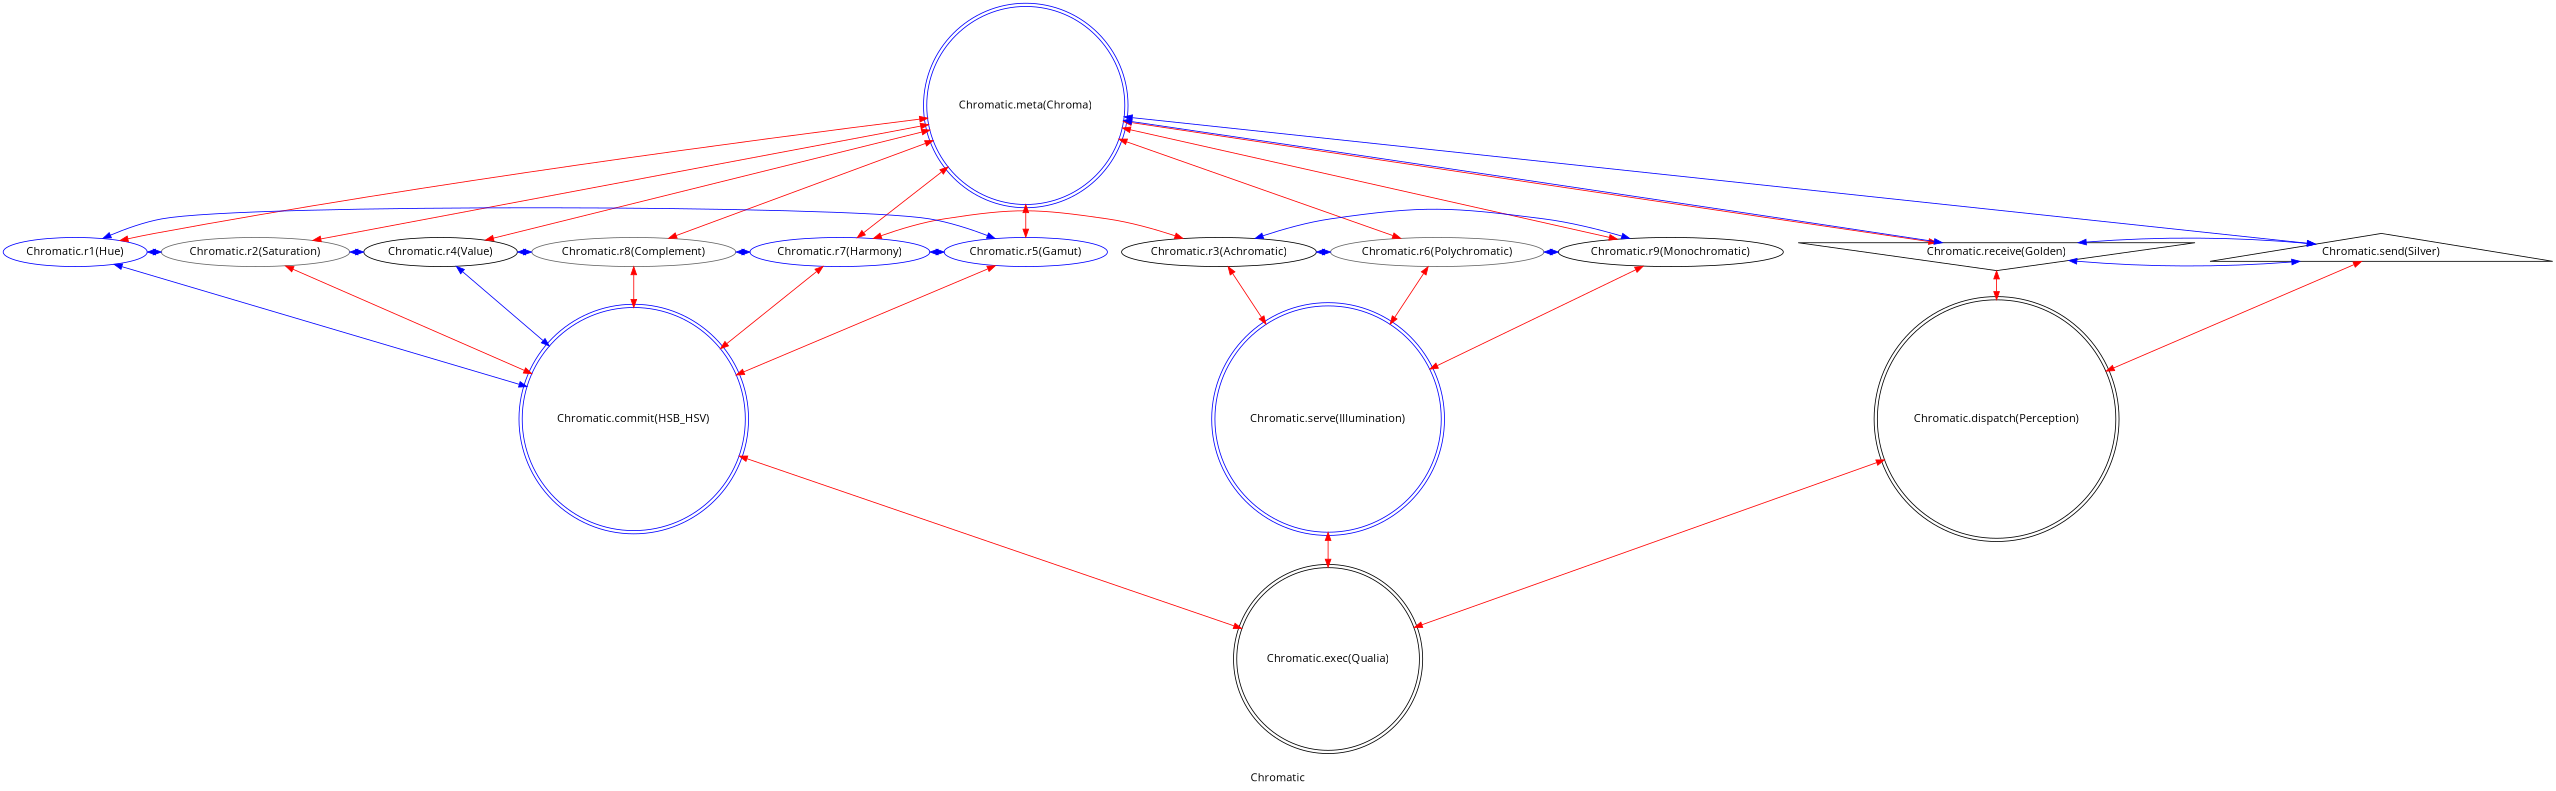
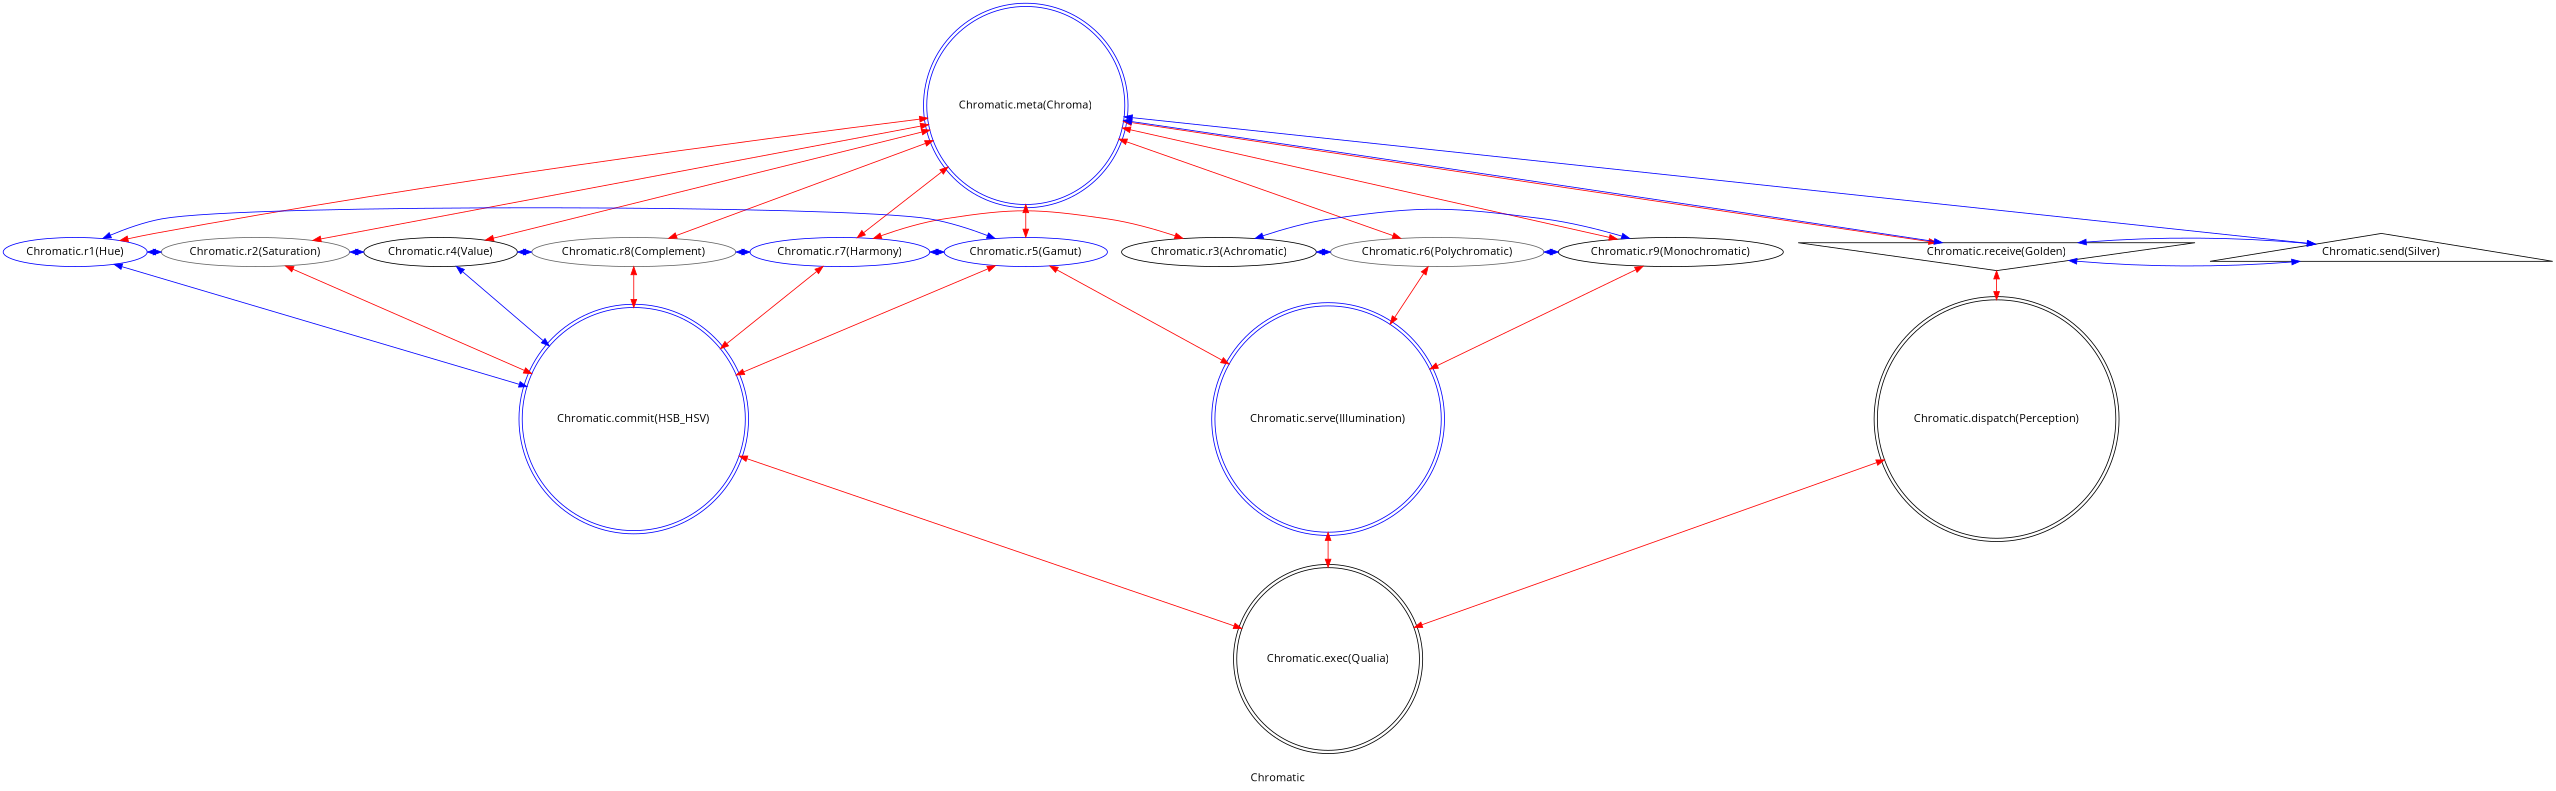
edge "Chromatic.r3(Achromatic)" -- "Chromatic.serve(Illumination)": now "Chromatic.r5(Gamut)" -- "Chromatic.serve(Illumination)"
edge "Chromatic.send(Silver)" -- "Chromatic.dispatch(Perception)": removed
